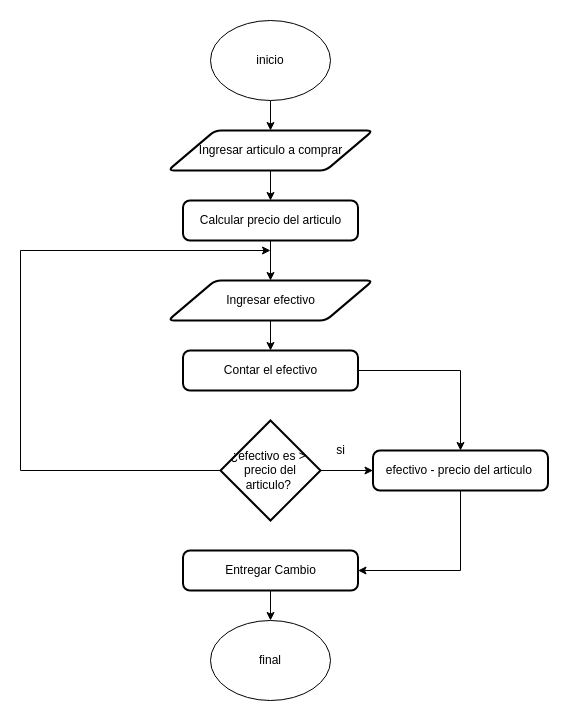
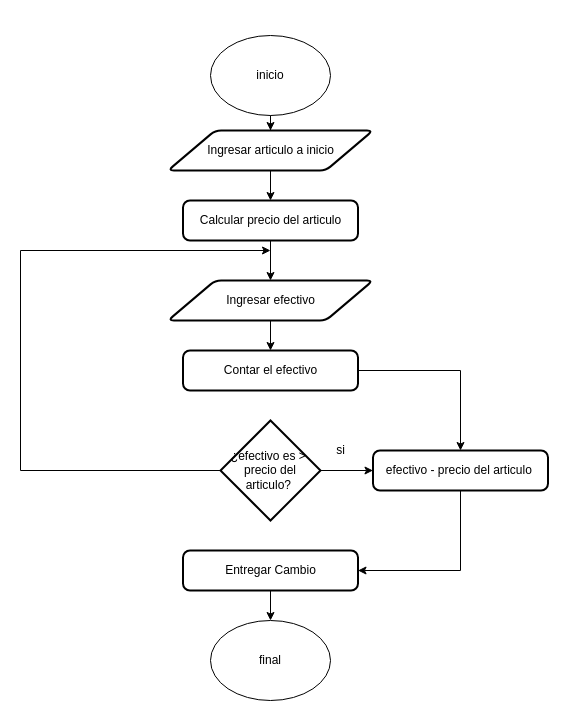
node "inicio": moved (271, 61) -> (271, 76)
node "Ingresar articulo a comprar": label "Ingresar articulo a comprar" -> "Ingresar articulo a inicio"
